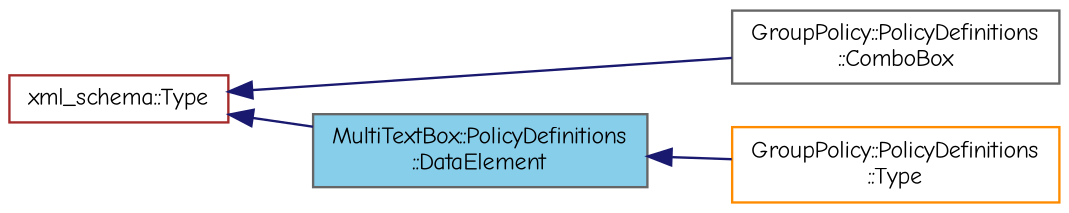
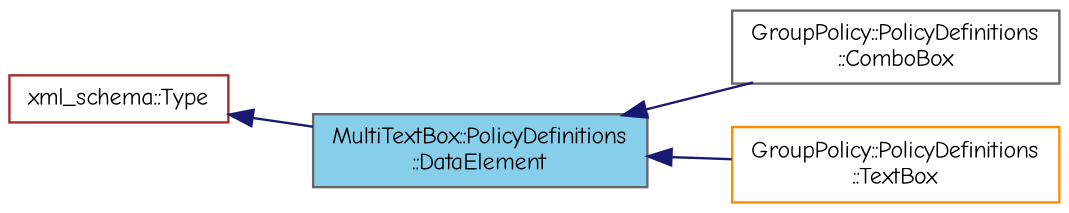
edge "GroupPolicy::PolicyDefinitions ::ComboBox" -> "xml_schema::Type": now "GroupPolicy::PolicyDefinitions ::ComboBox" -> "MultiTextBox::PolicyDefinitions ::DataElement"
node "GroupPolicy::PolicyDefinitions ::Type": label "GroupPolicy::PolicyDefinitions ::Type" -> "GroupPolicy::PolicyDefinitions ::TextBox"
